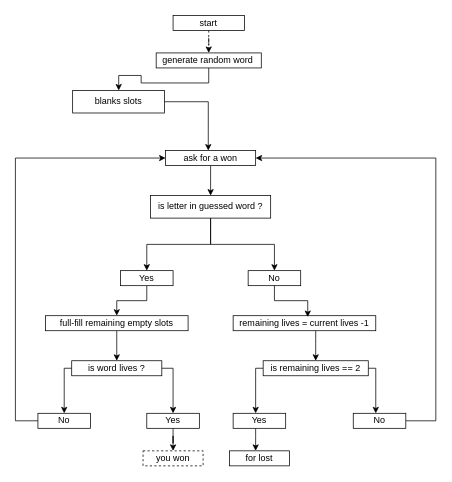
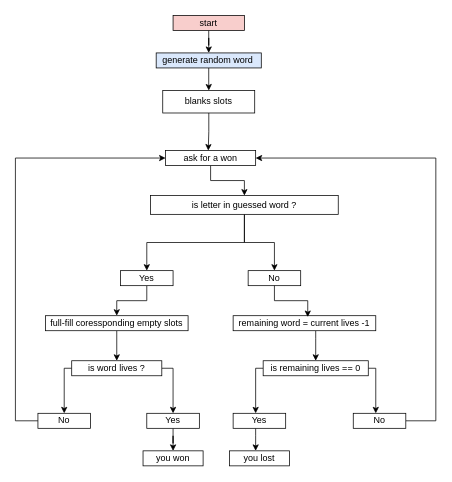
node "start": fillcolor #ffffff -> #f8cecc
edge "start" -> "generate random word": style dashed -> solid
node "generate random word": fillcolor #ffffff -> #dae8fc
node "blanks slots": moved (119, 102) -> (209, 102)
node "is letter in guessed word ?": size 120x23 -> 188x19
node "full-fill remaining empty slots": label "full-fill remaining empty slots" -> "full-fill coressponding empty slots"
node "remaining lives = current lives -1": label "remaining lives = current lives -1" -> "remaining word = current lives -1"
node "is remaining lives == 2": label "is remaining lives == 2" -> "is remaining lives == 0"
node "you won": style dashed -> solid
node "for lost": label "for lost" -> "you lost"
